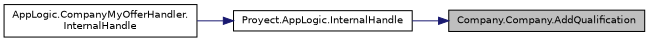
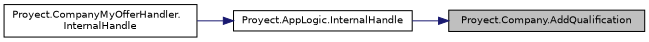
node "AppLogic.CompanyMyOfferHandler. InternalHandle": label "AppLogic.CompanyMyOfferHandler. InternalHandle" -> "Proyect.CompanyMyOfferHandler. InternalHandle"
node "Company.Company.AddQualification": label "Company.Company.AddQualification" -> "Proyect.Company.AddQualification"
